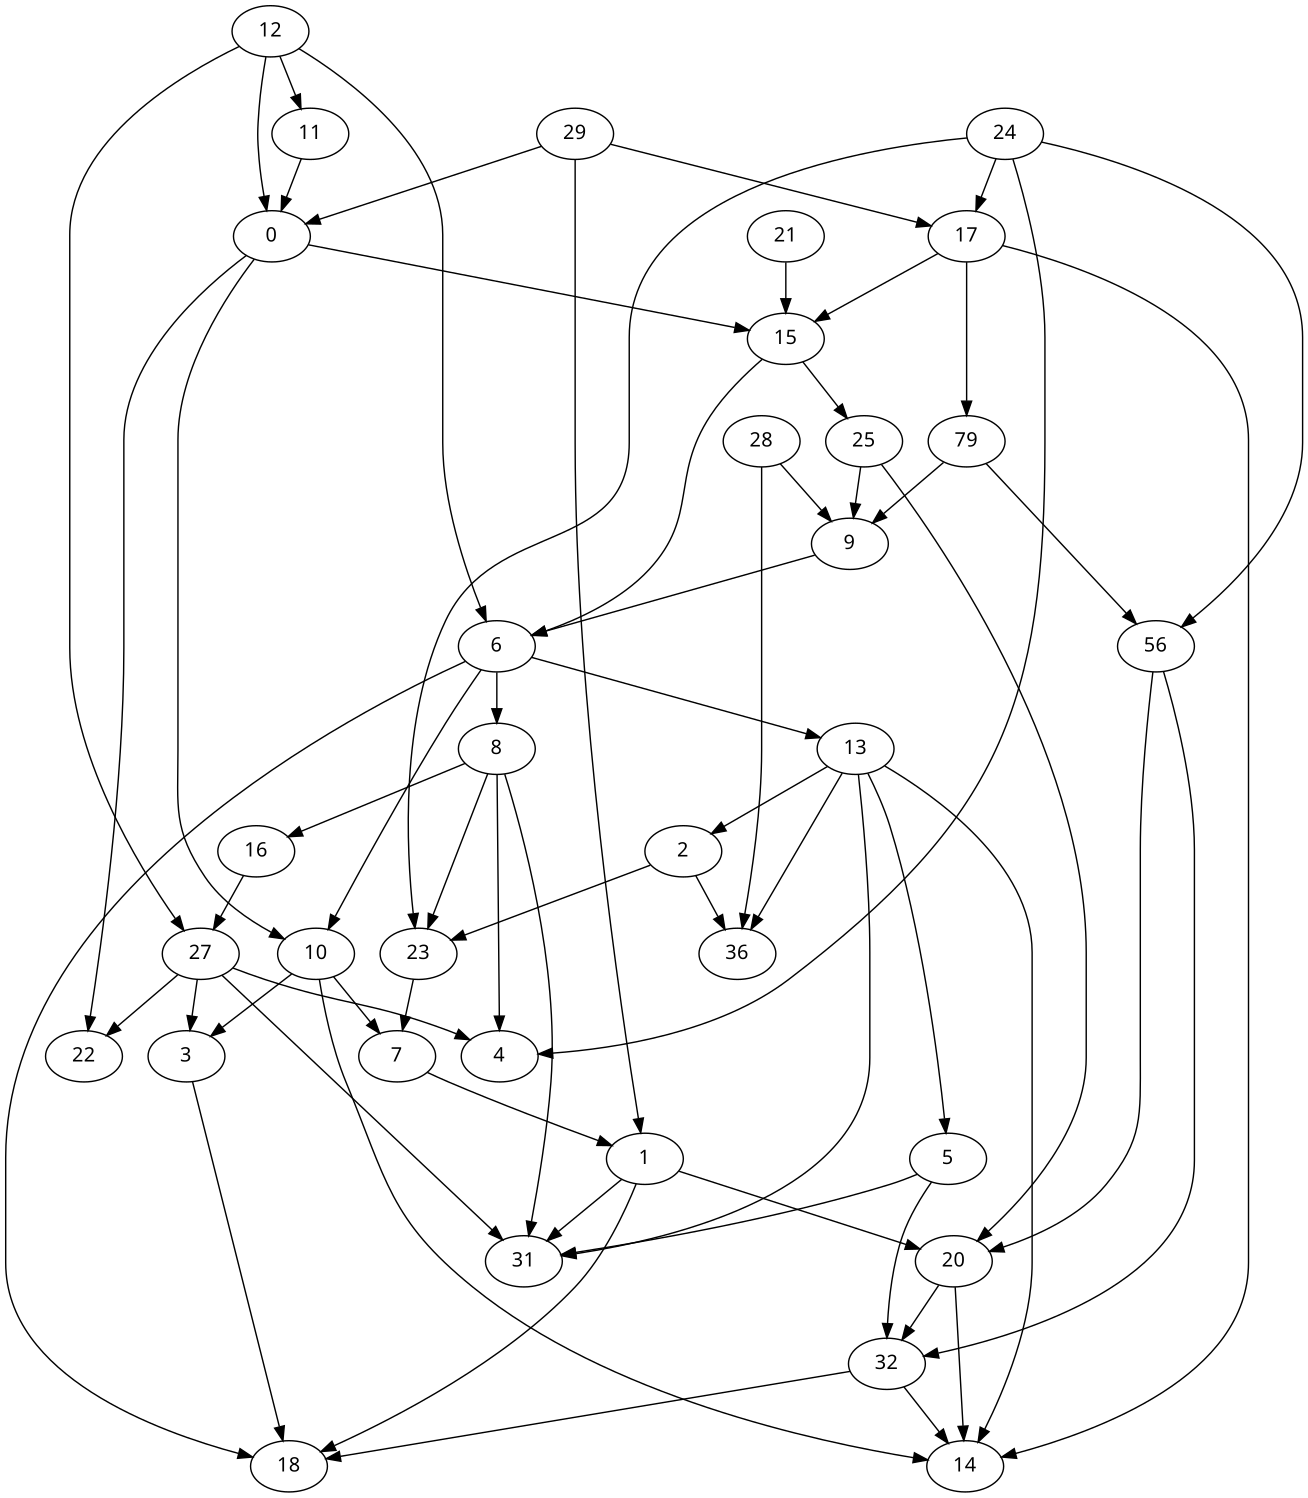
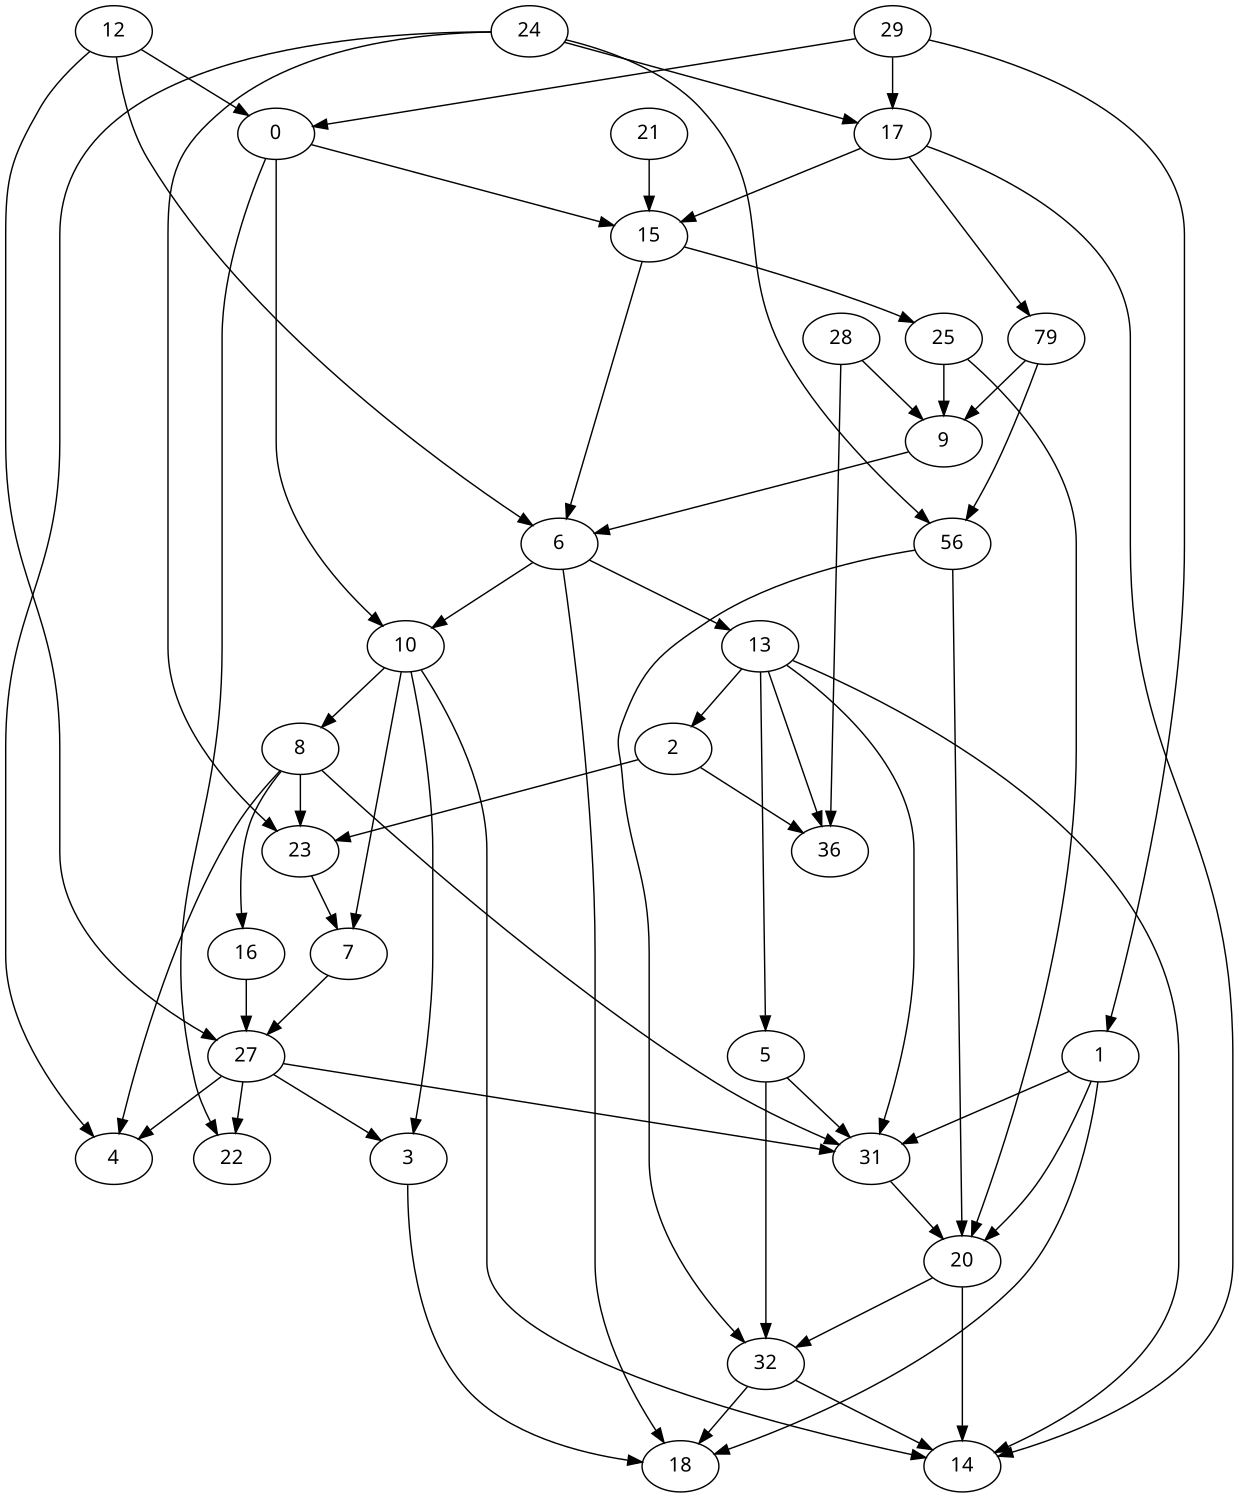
node "11": removed
edge "6" -> "8": now "10" -> "8"
edge "7" -> "1": now "7" -> "27"
edge "31" -> "20": added
